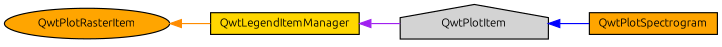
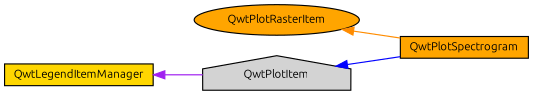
edge "QwtLegendItemManager" -> "QwtPlotRasterItem": now "QwtPlotSpectrogram" -> "QwtPlotRasterItem"
